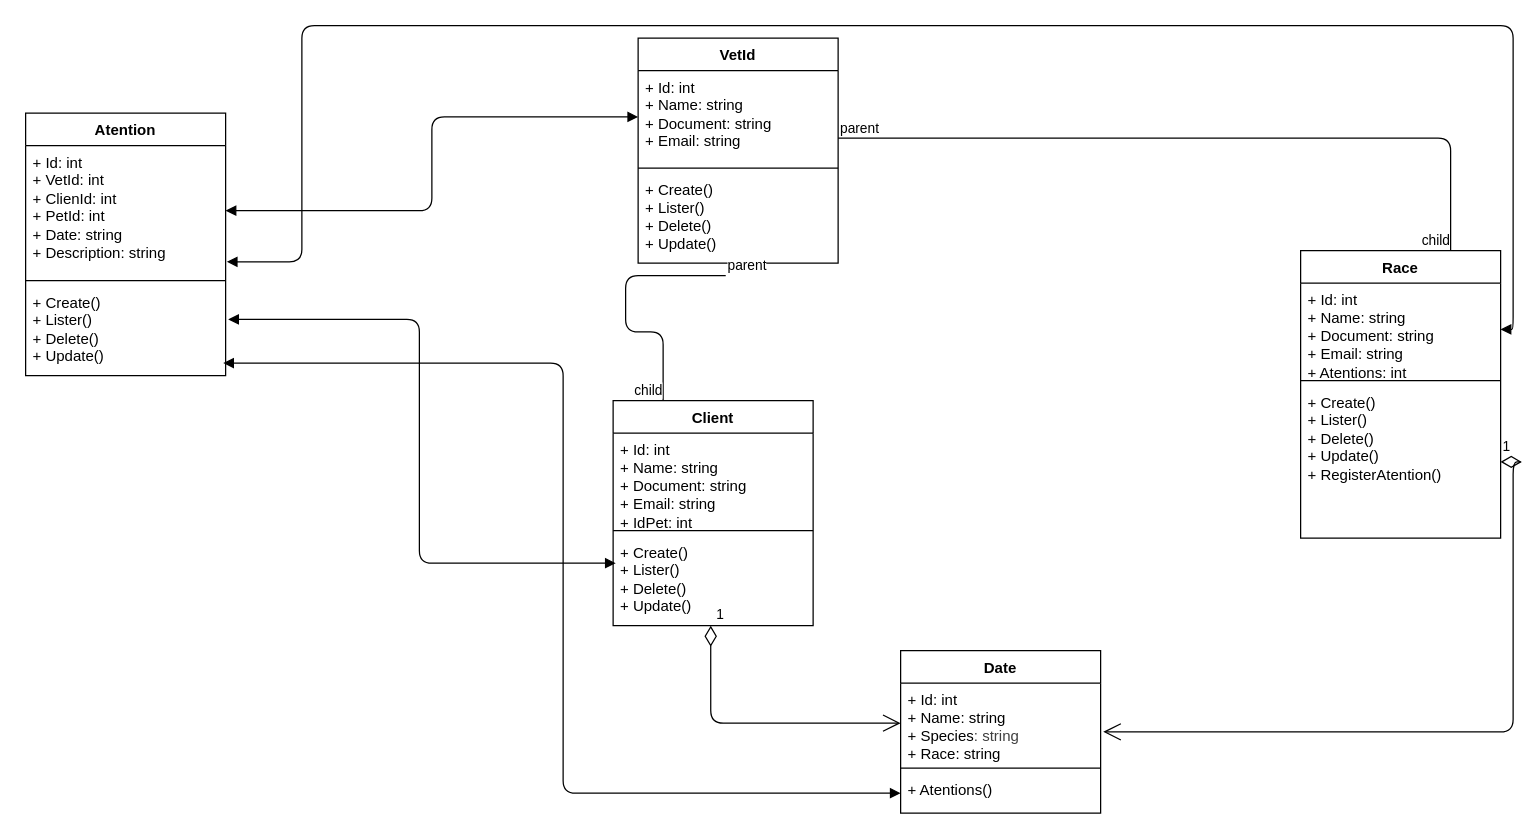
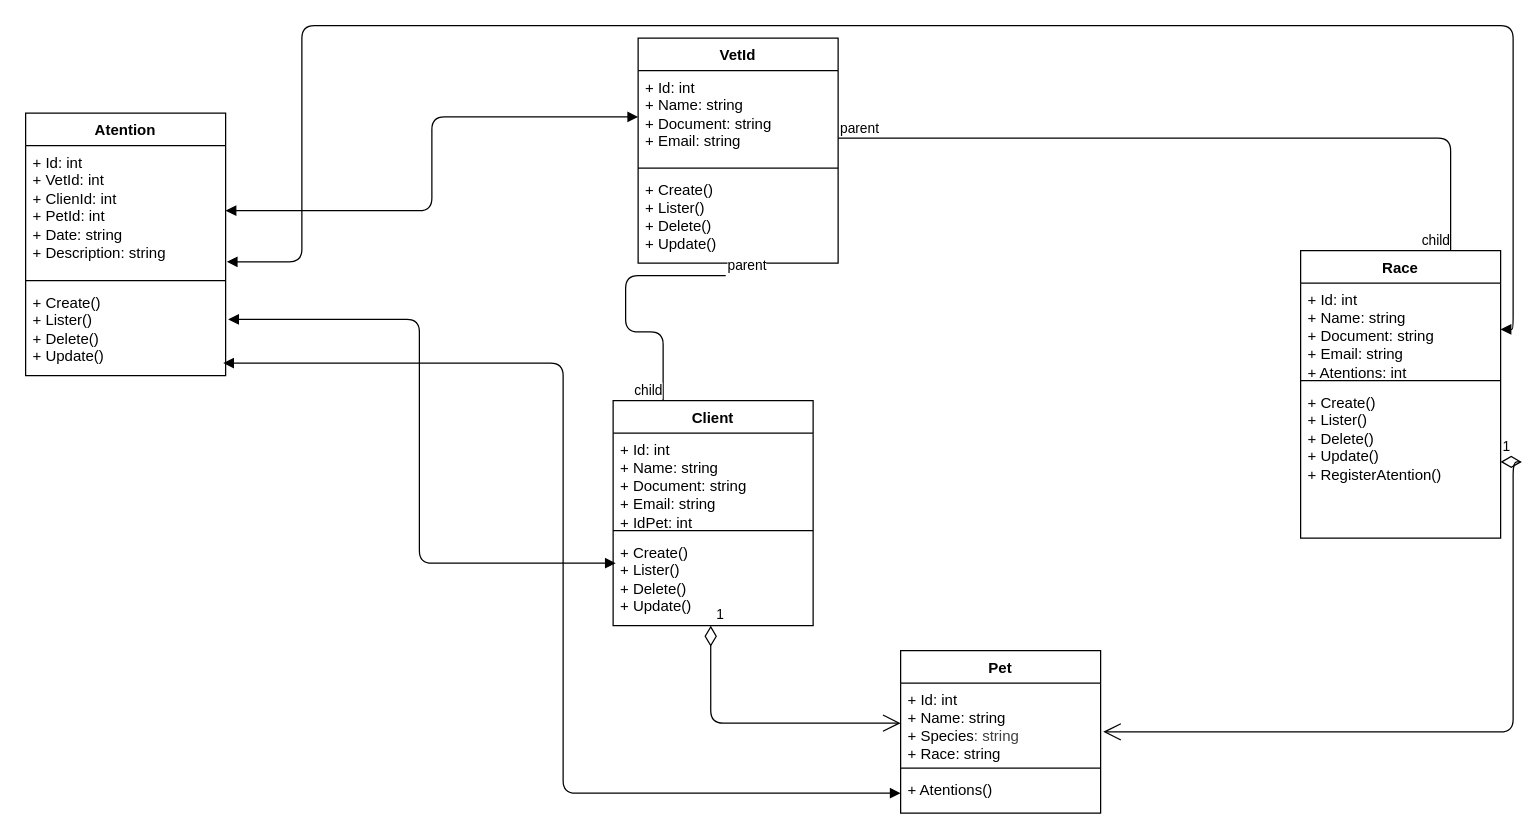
node "Date": label "Date" -> "Pet"
